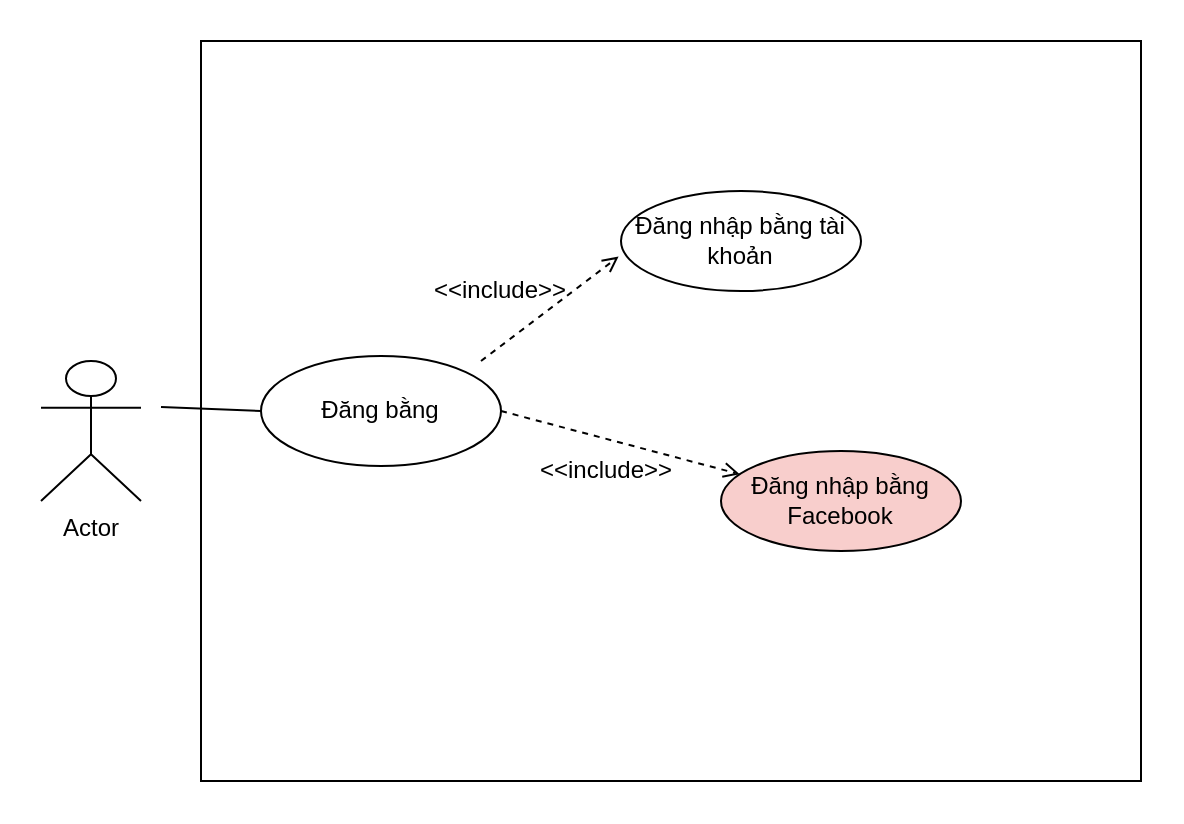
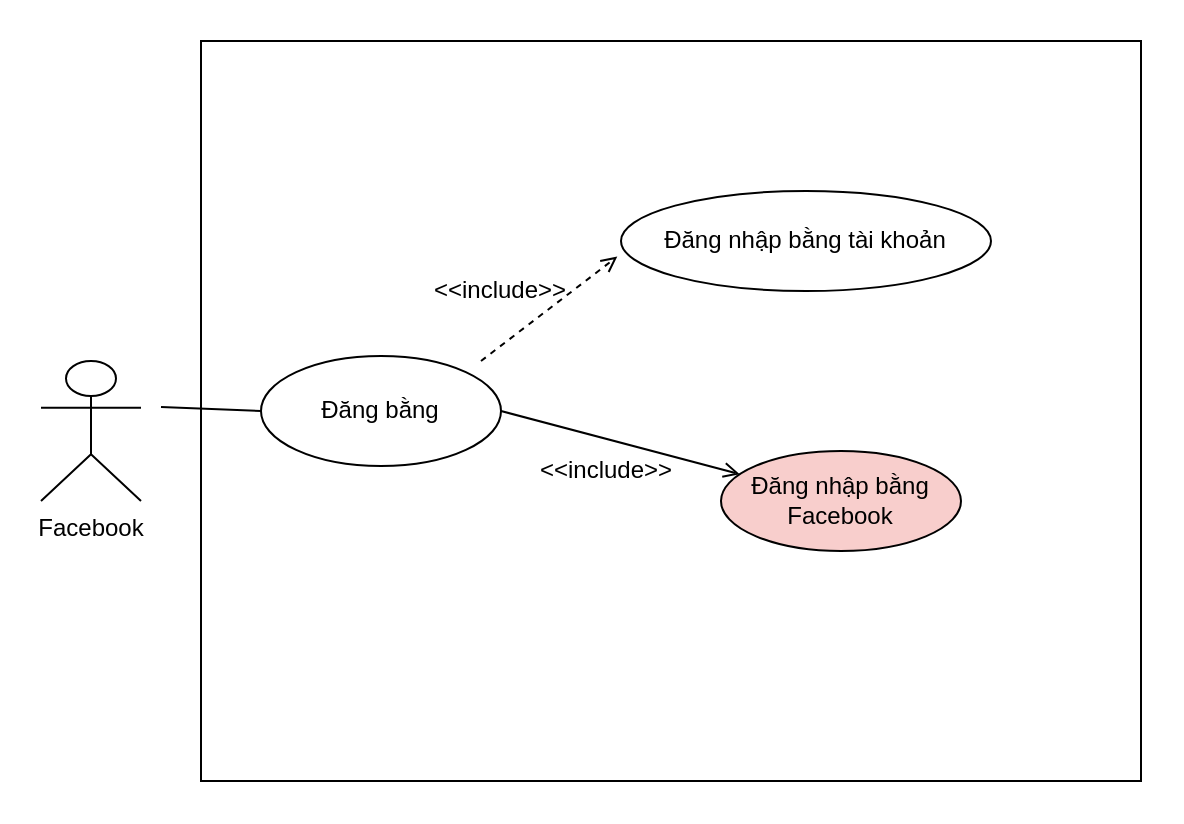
node "Đăng nhập bằng tài khoản": size 240x100 -> 370x100
edge "Đăng bằng" -> "Đăng nhập bằng Facebook": style dashed -> solid
node "Actor": label "Actor" -> "Facebook"
